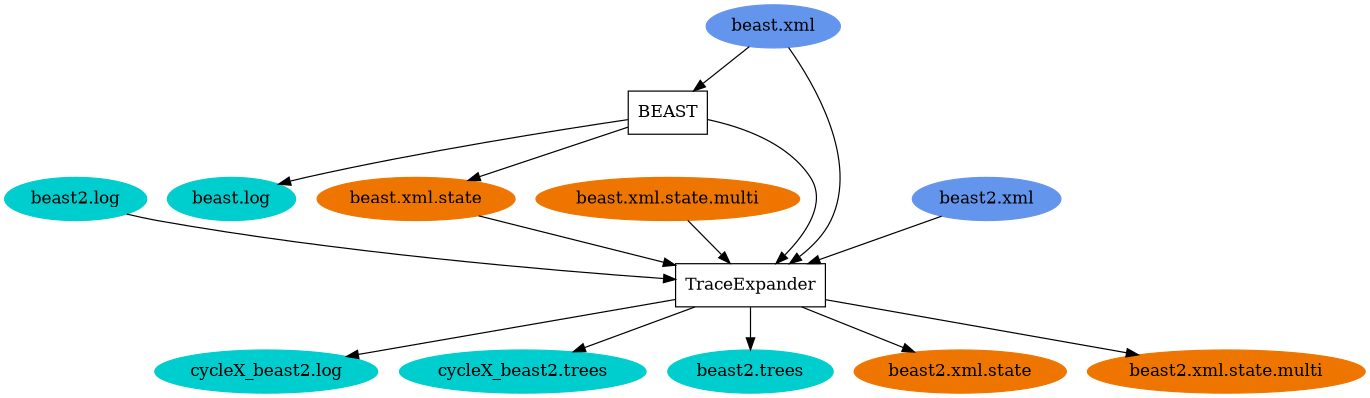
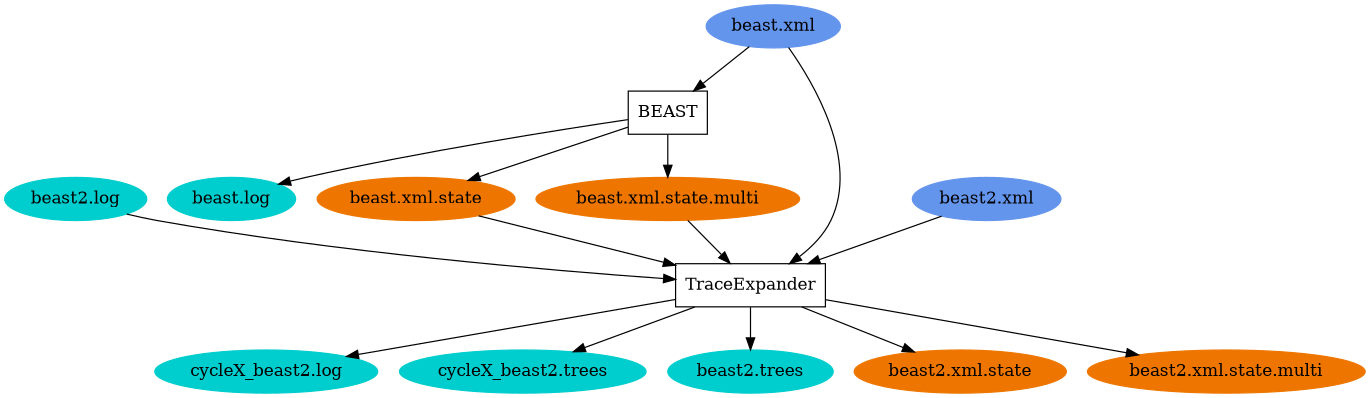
edge "BEAST" -> "TraceExpander": now "BEAST" -> "beast.xml.state.multi"
